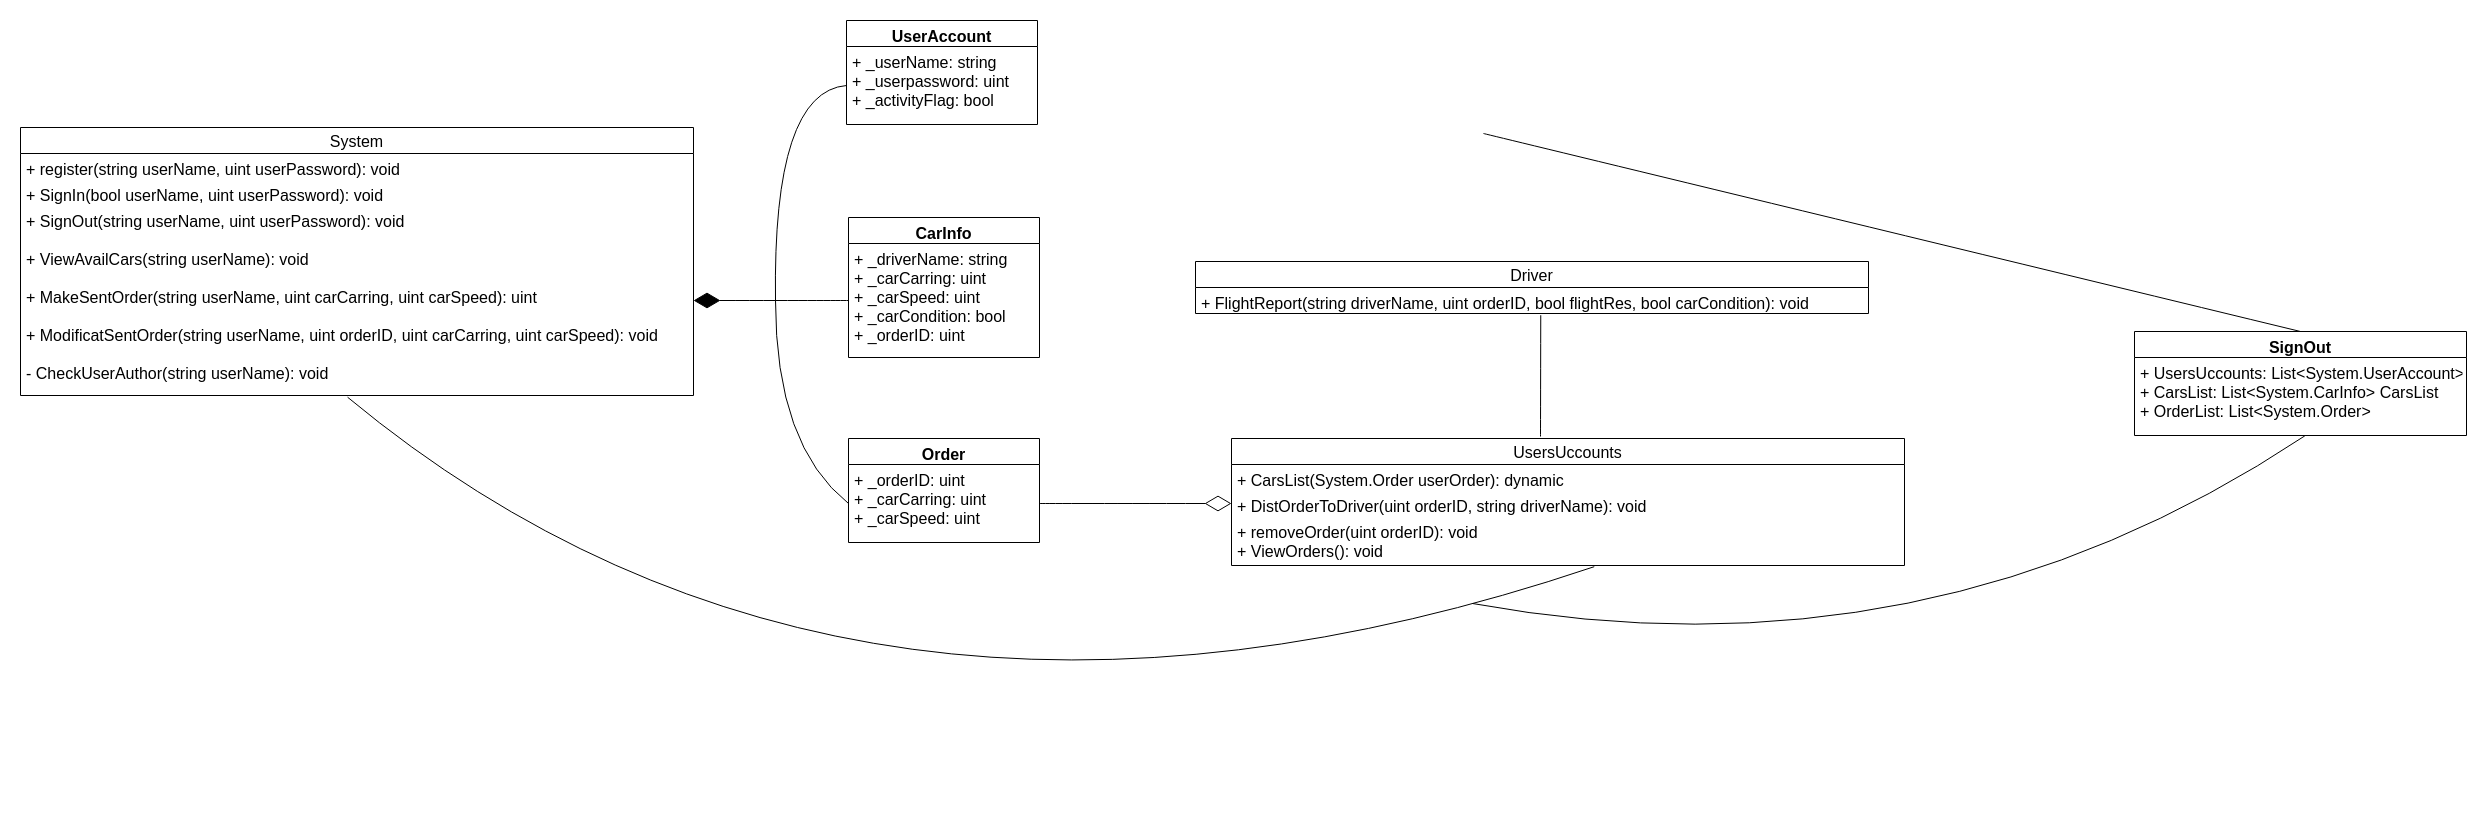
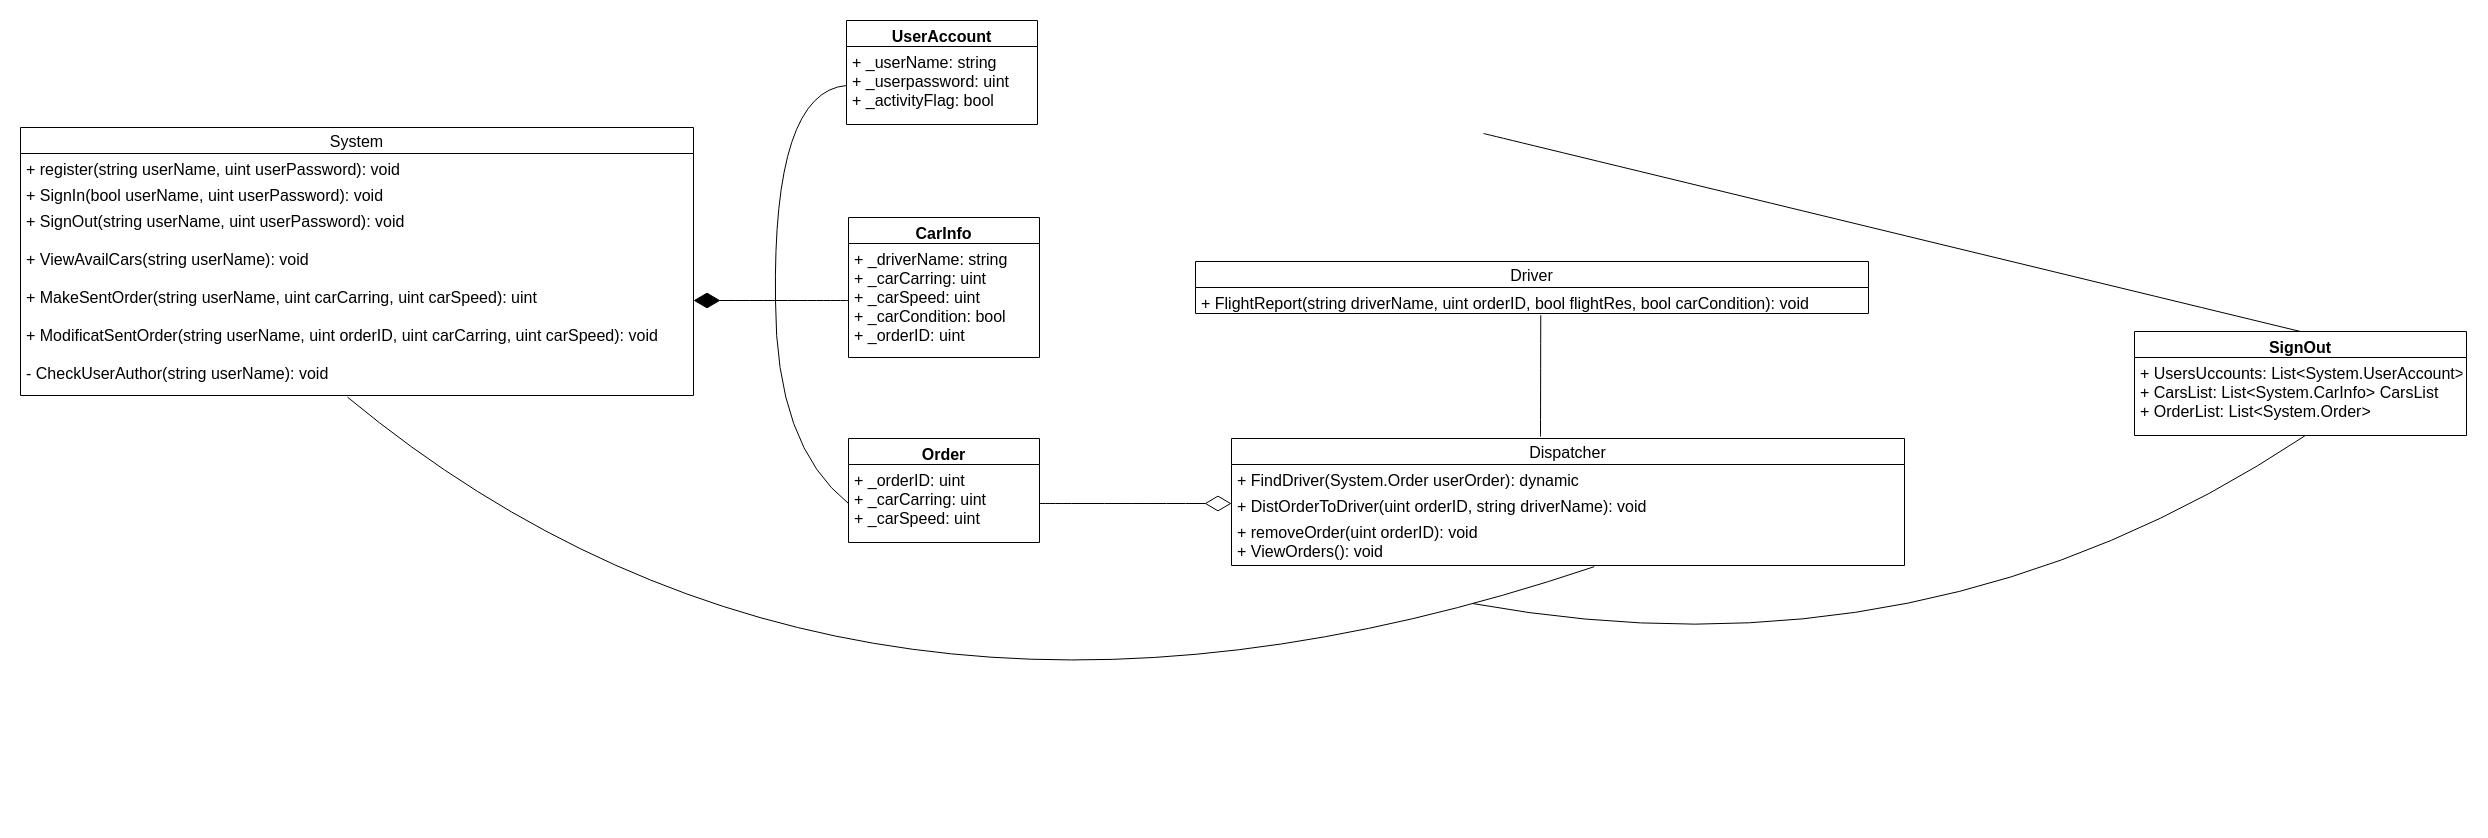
node "UsersUccounts": label "UsersUccounts" -> "Dispatcher"
node "+ CarsList(System.Order userOrder): dynamic": label "+ CarsList(System.Order userOrder): dynamic" -> "+ FindDriver(System.Order userOrder): dynamic"
